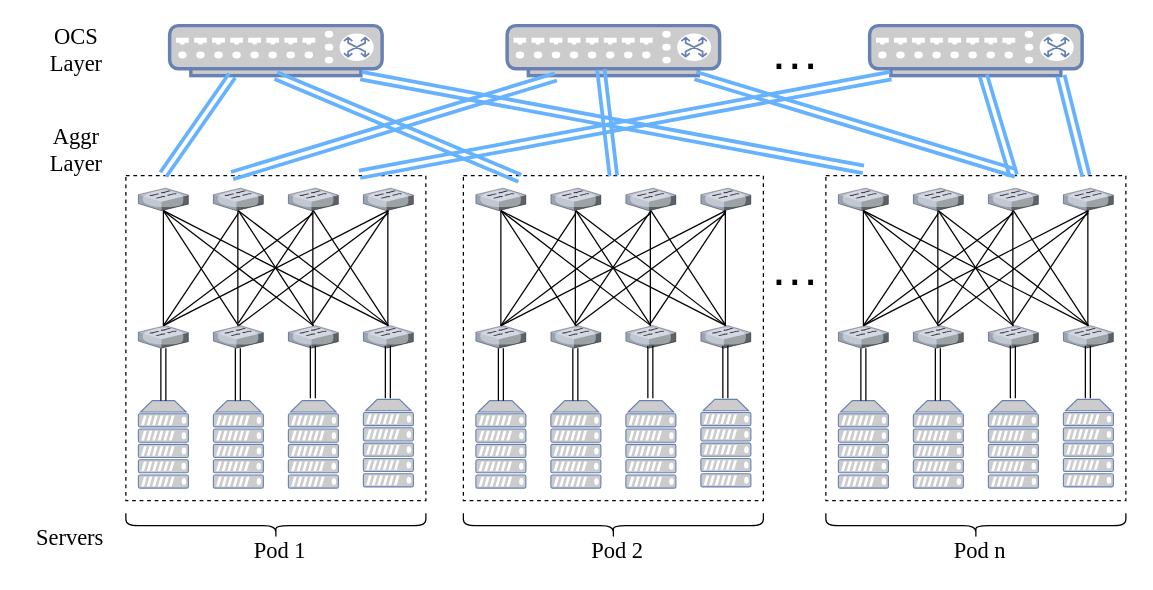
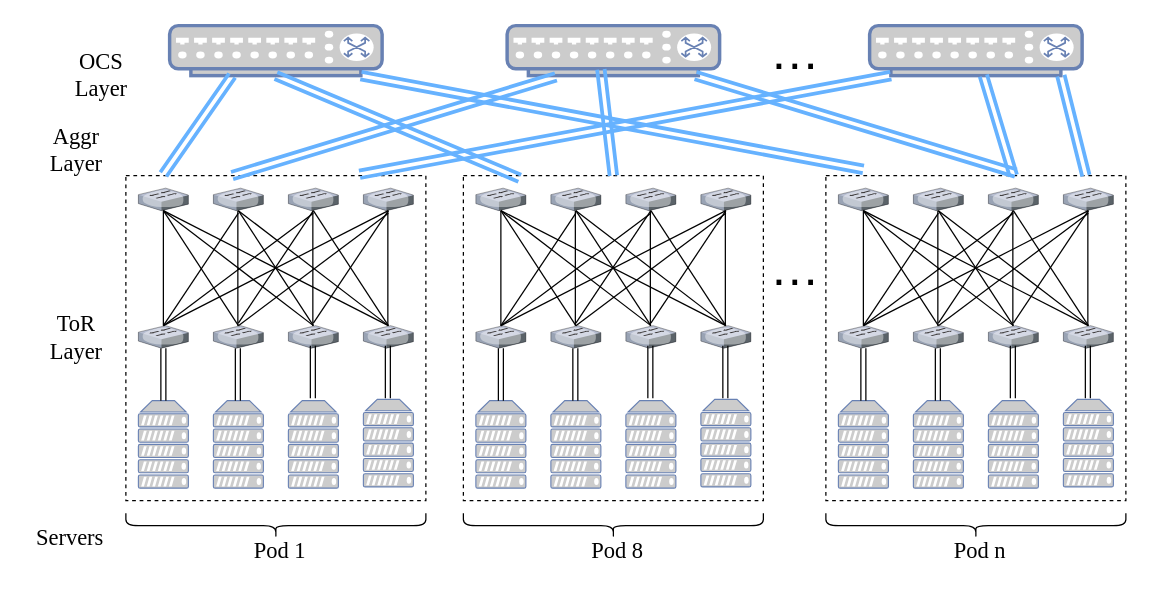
node "OCS Layer": moved (76, 51) -> (101, 76)
node "ToR Layer": added
node "Pod 2": label "Pod 2" -> "Pod 8"
